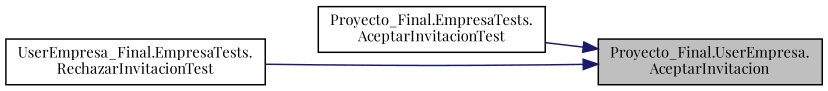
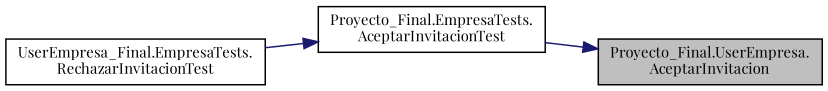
edge "UserEmpresa_Final.EmpresaTests. RechazarInvitacionTest" -> "Proyecto_Final.UserEmpresa. AceptarInvitacion": now "UserEmpresa_Final.EmpresaTests. RechazarInvitacionTest" -> "Proyecto_Final.EmpresaTests. AceptarInvitacionTest"
